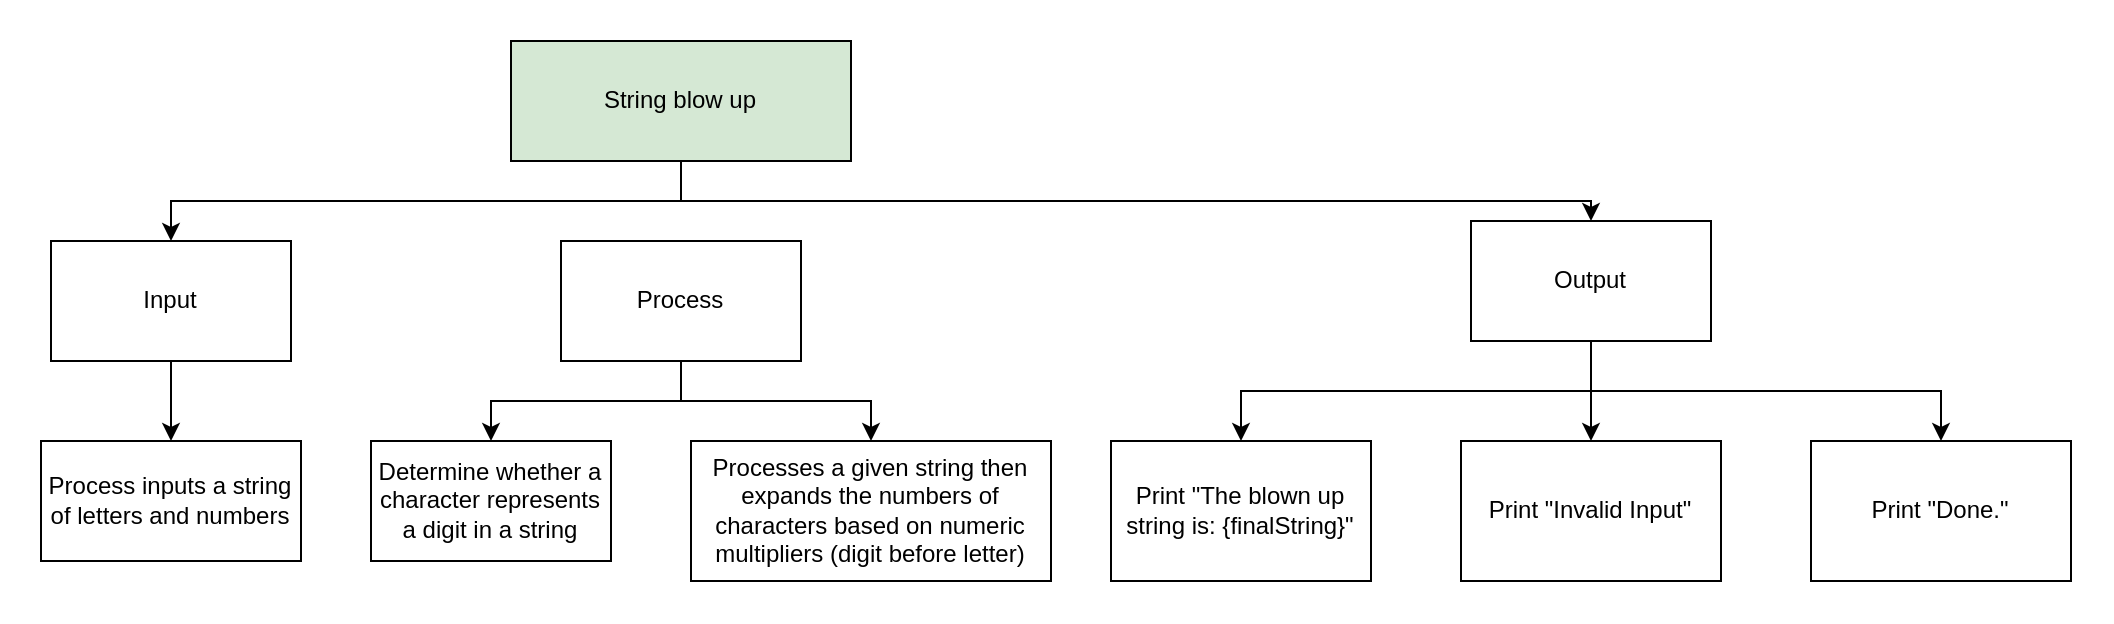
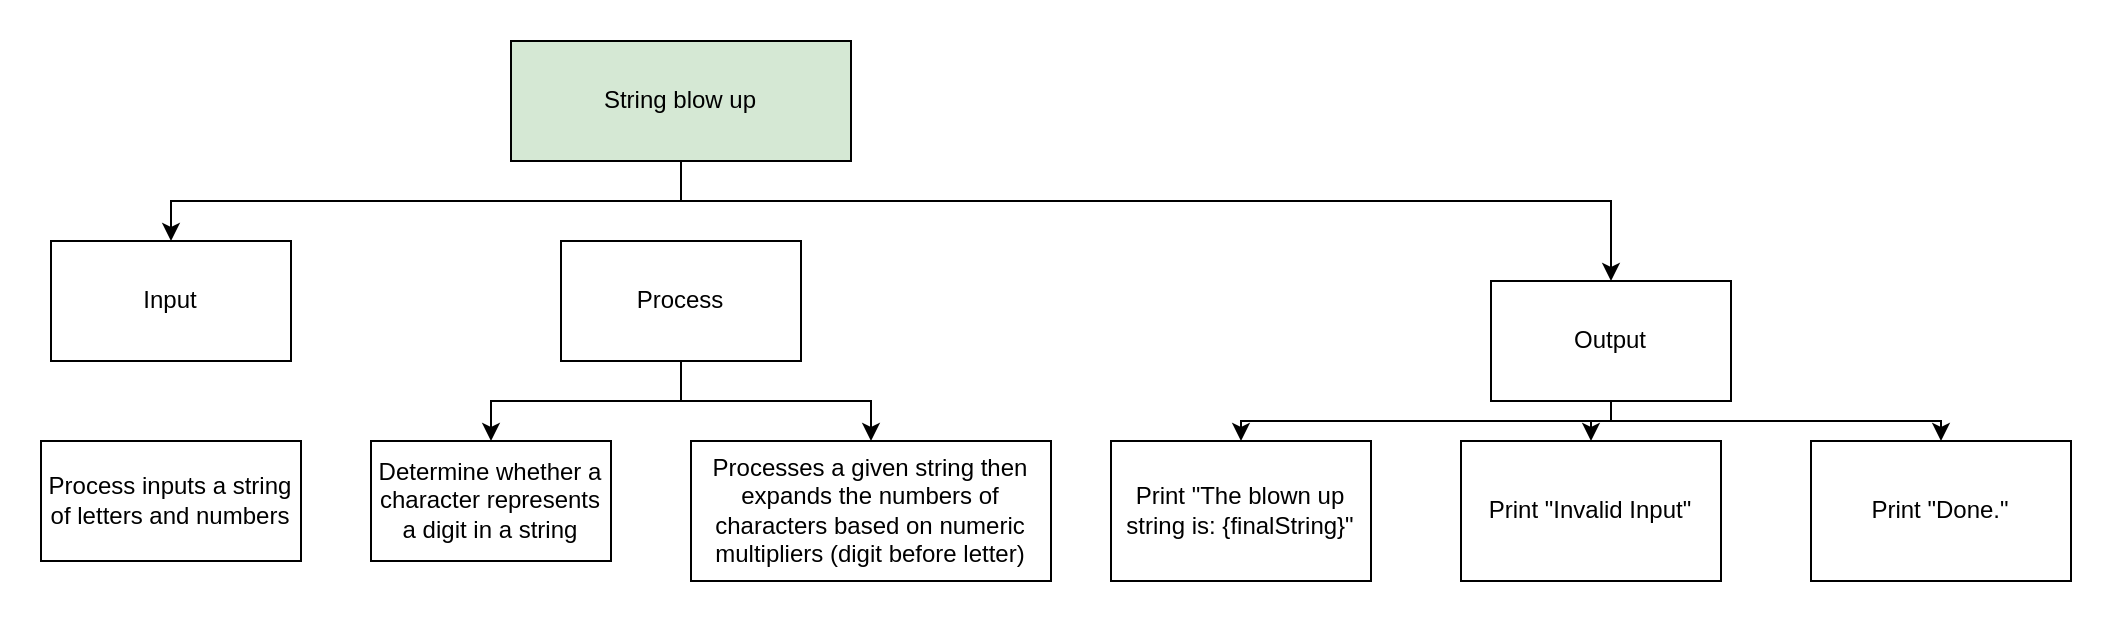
node "Output": moved (1591, 281) -> (1611, 341)
edge "Input" -> "Process inputs a string of letters and numbers": removed
